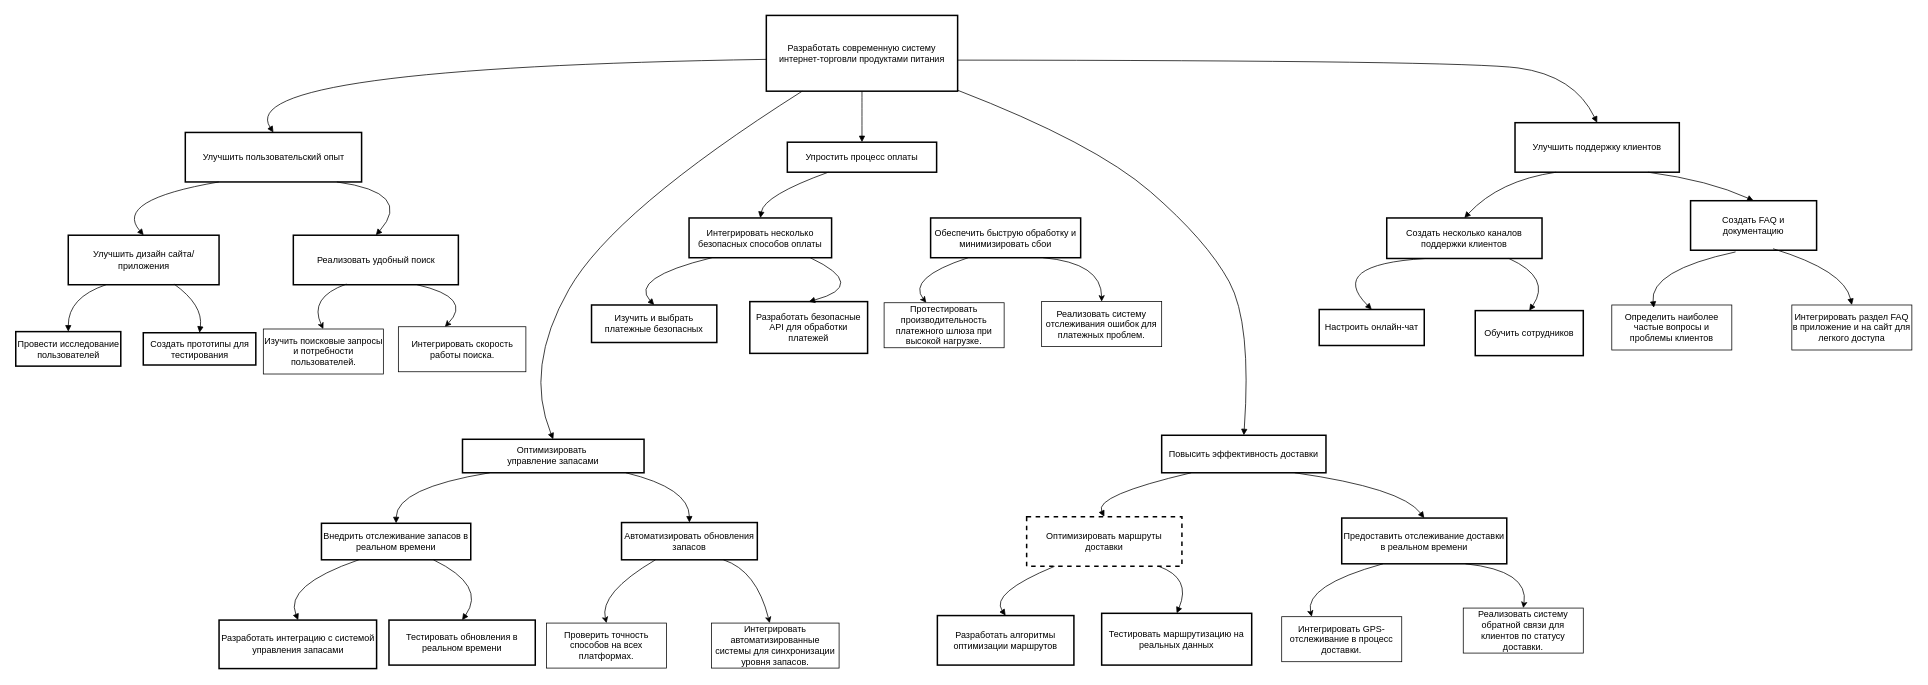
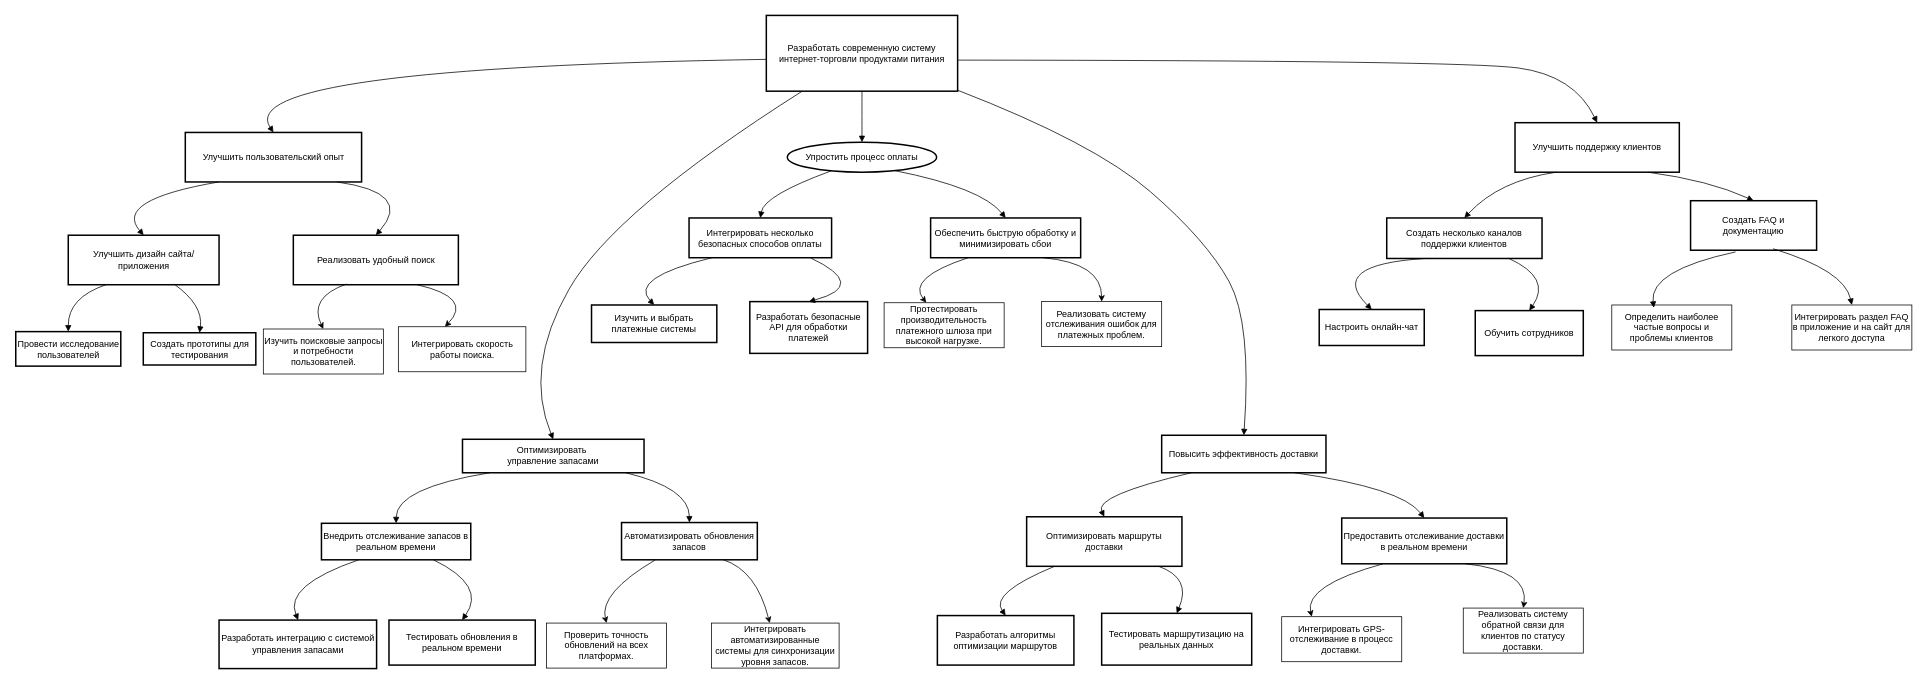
node "Упростить процесс оплаты": shape rectangle -> ellipse
edge "Упростить процесс оплаты" -> "Обеспечить быструю обработку и минимизировать сбои": added
node "Изучить и выбрать платежные безопасных": label "Изучить и выбрать платежные безопасных" -> "Изучить и выбрать платежные системы"
node "Оптимизировать маршруты доставки": style dashed -> solid
node "Проверить точность способов на всех платформах.": label "Проверить точность способов на всех платформах." -> "Проверить точность обновлений на всех платформах."
